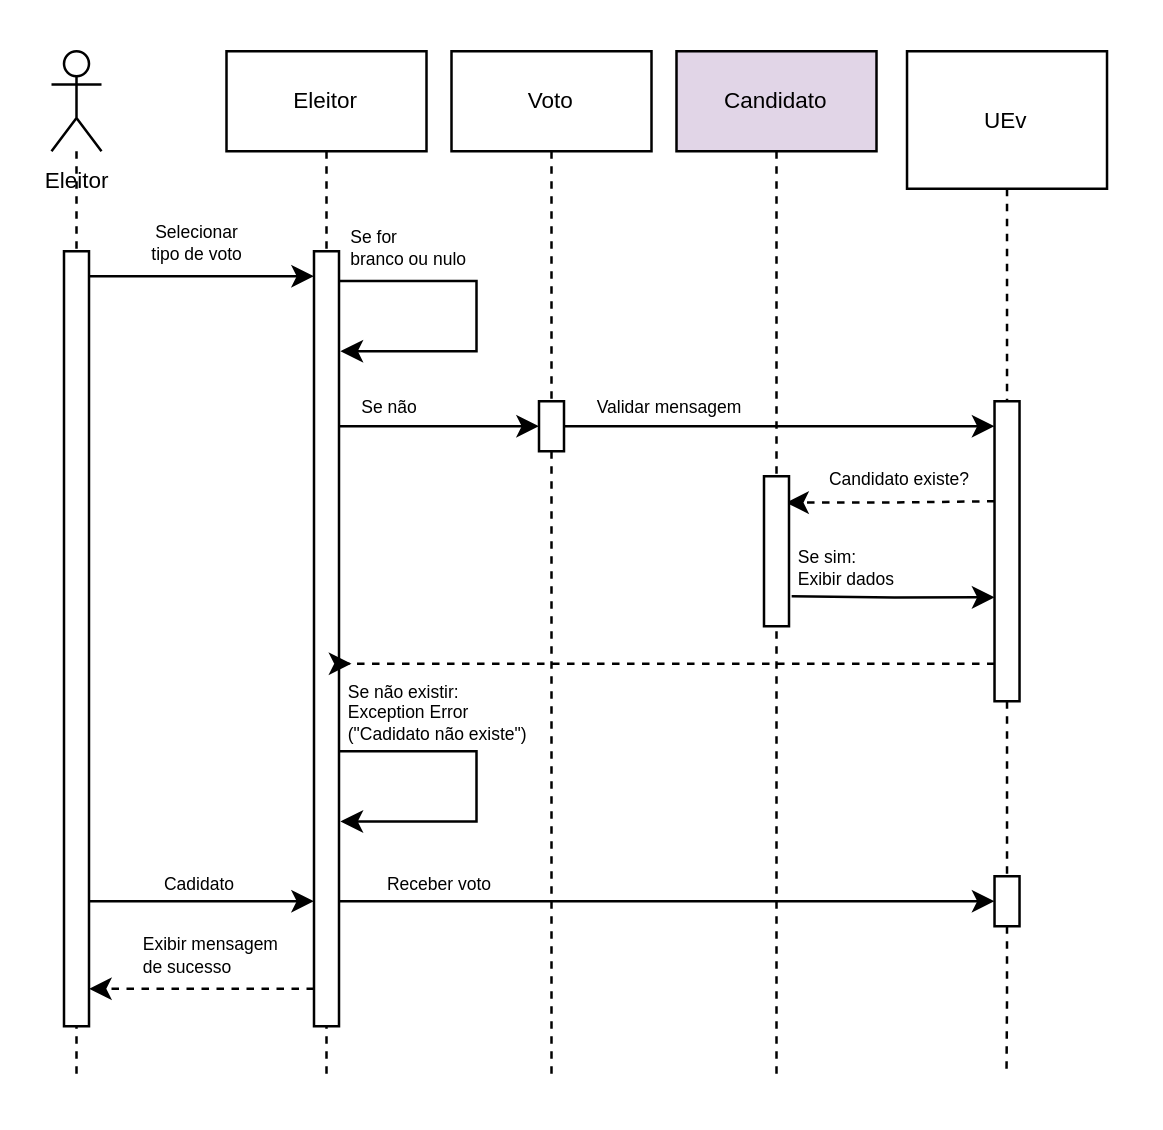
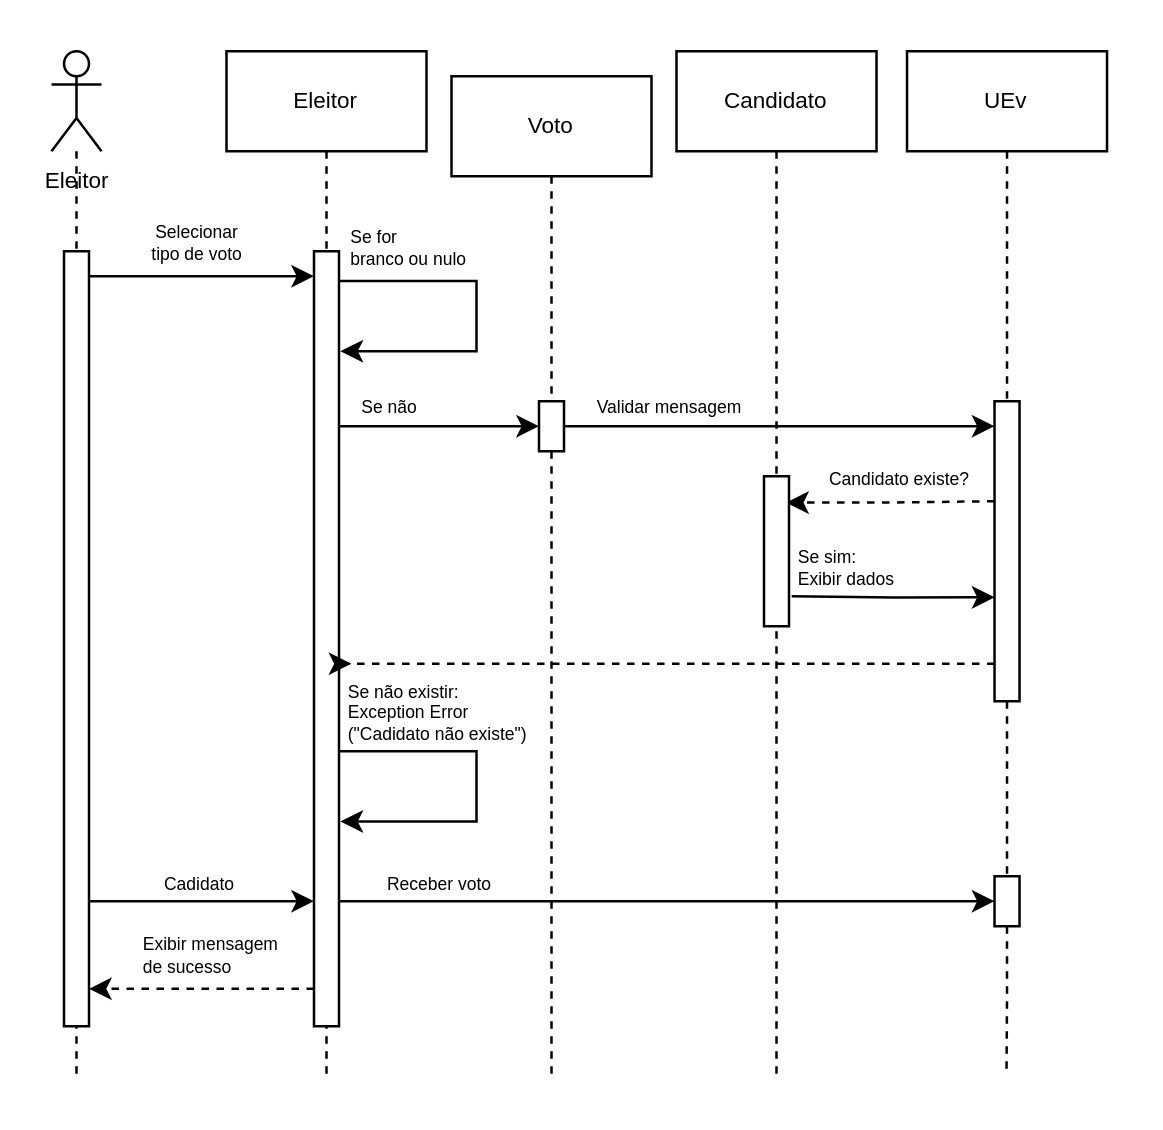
node "Voto": moved (551, 101) -> (551, 126)
node "Candidato": fillcolor #e1d5e7 -> #ffffff
node "UEv": size 200x138 -> 200x100
